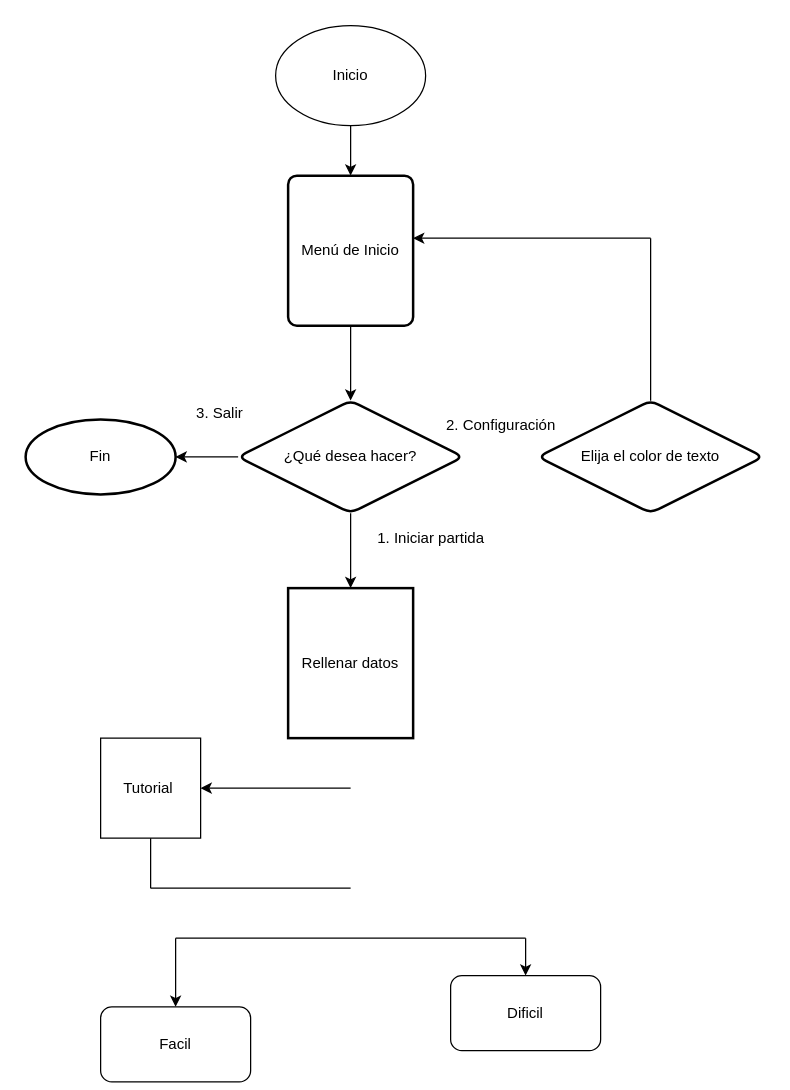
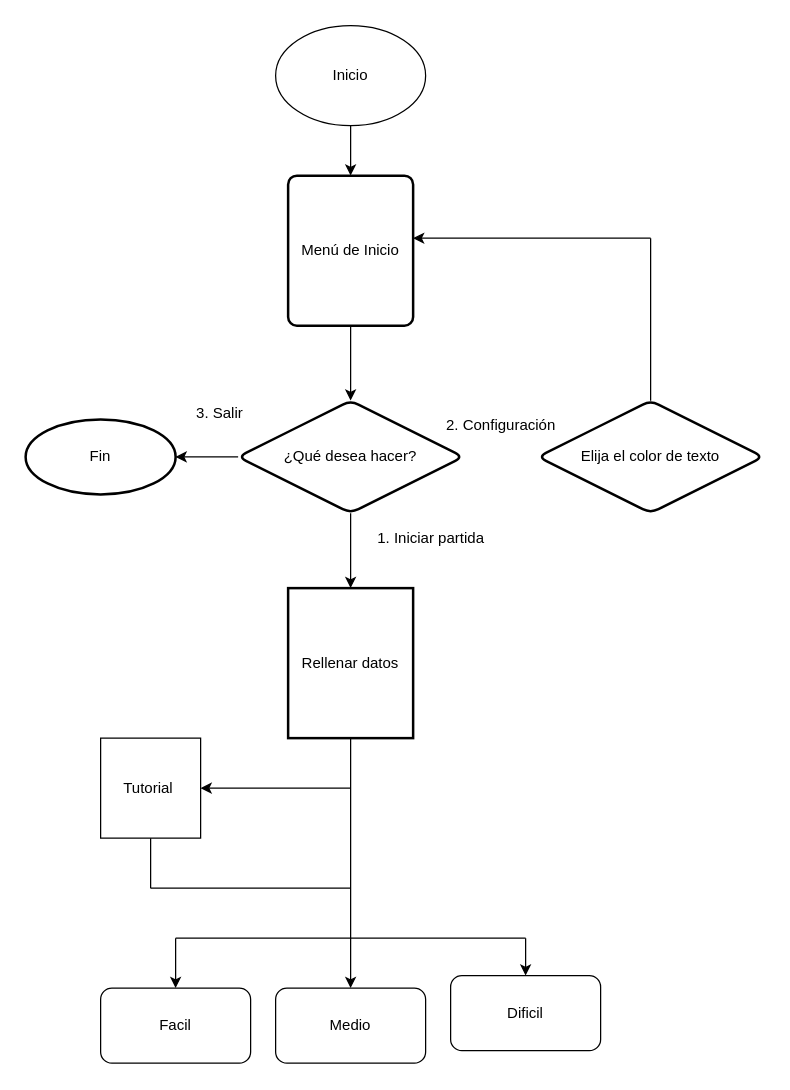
edge "Rellenar datos" -> "Medio": added
node "Medio": added
node "Facil": moved (176, 1044) -> (176, 1026)
